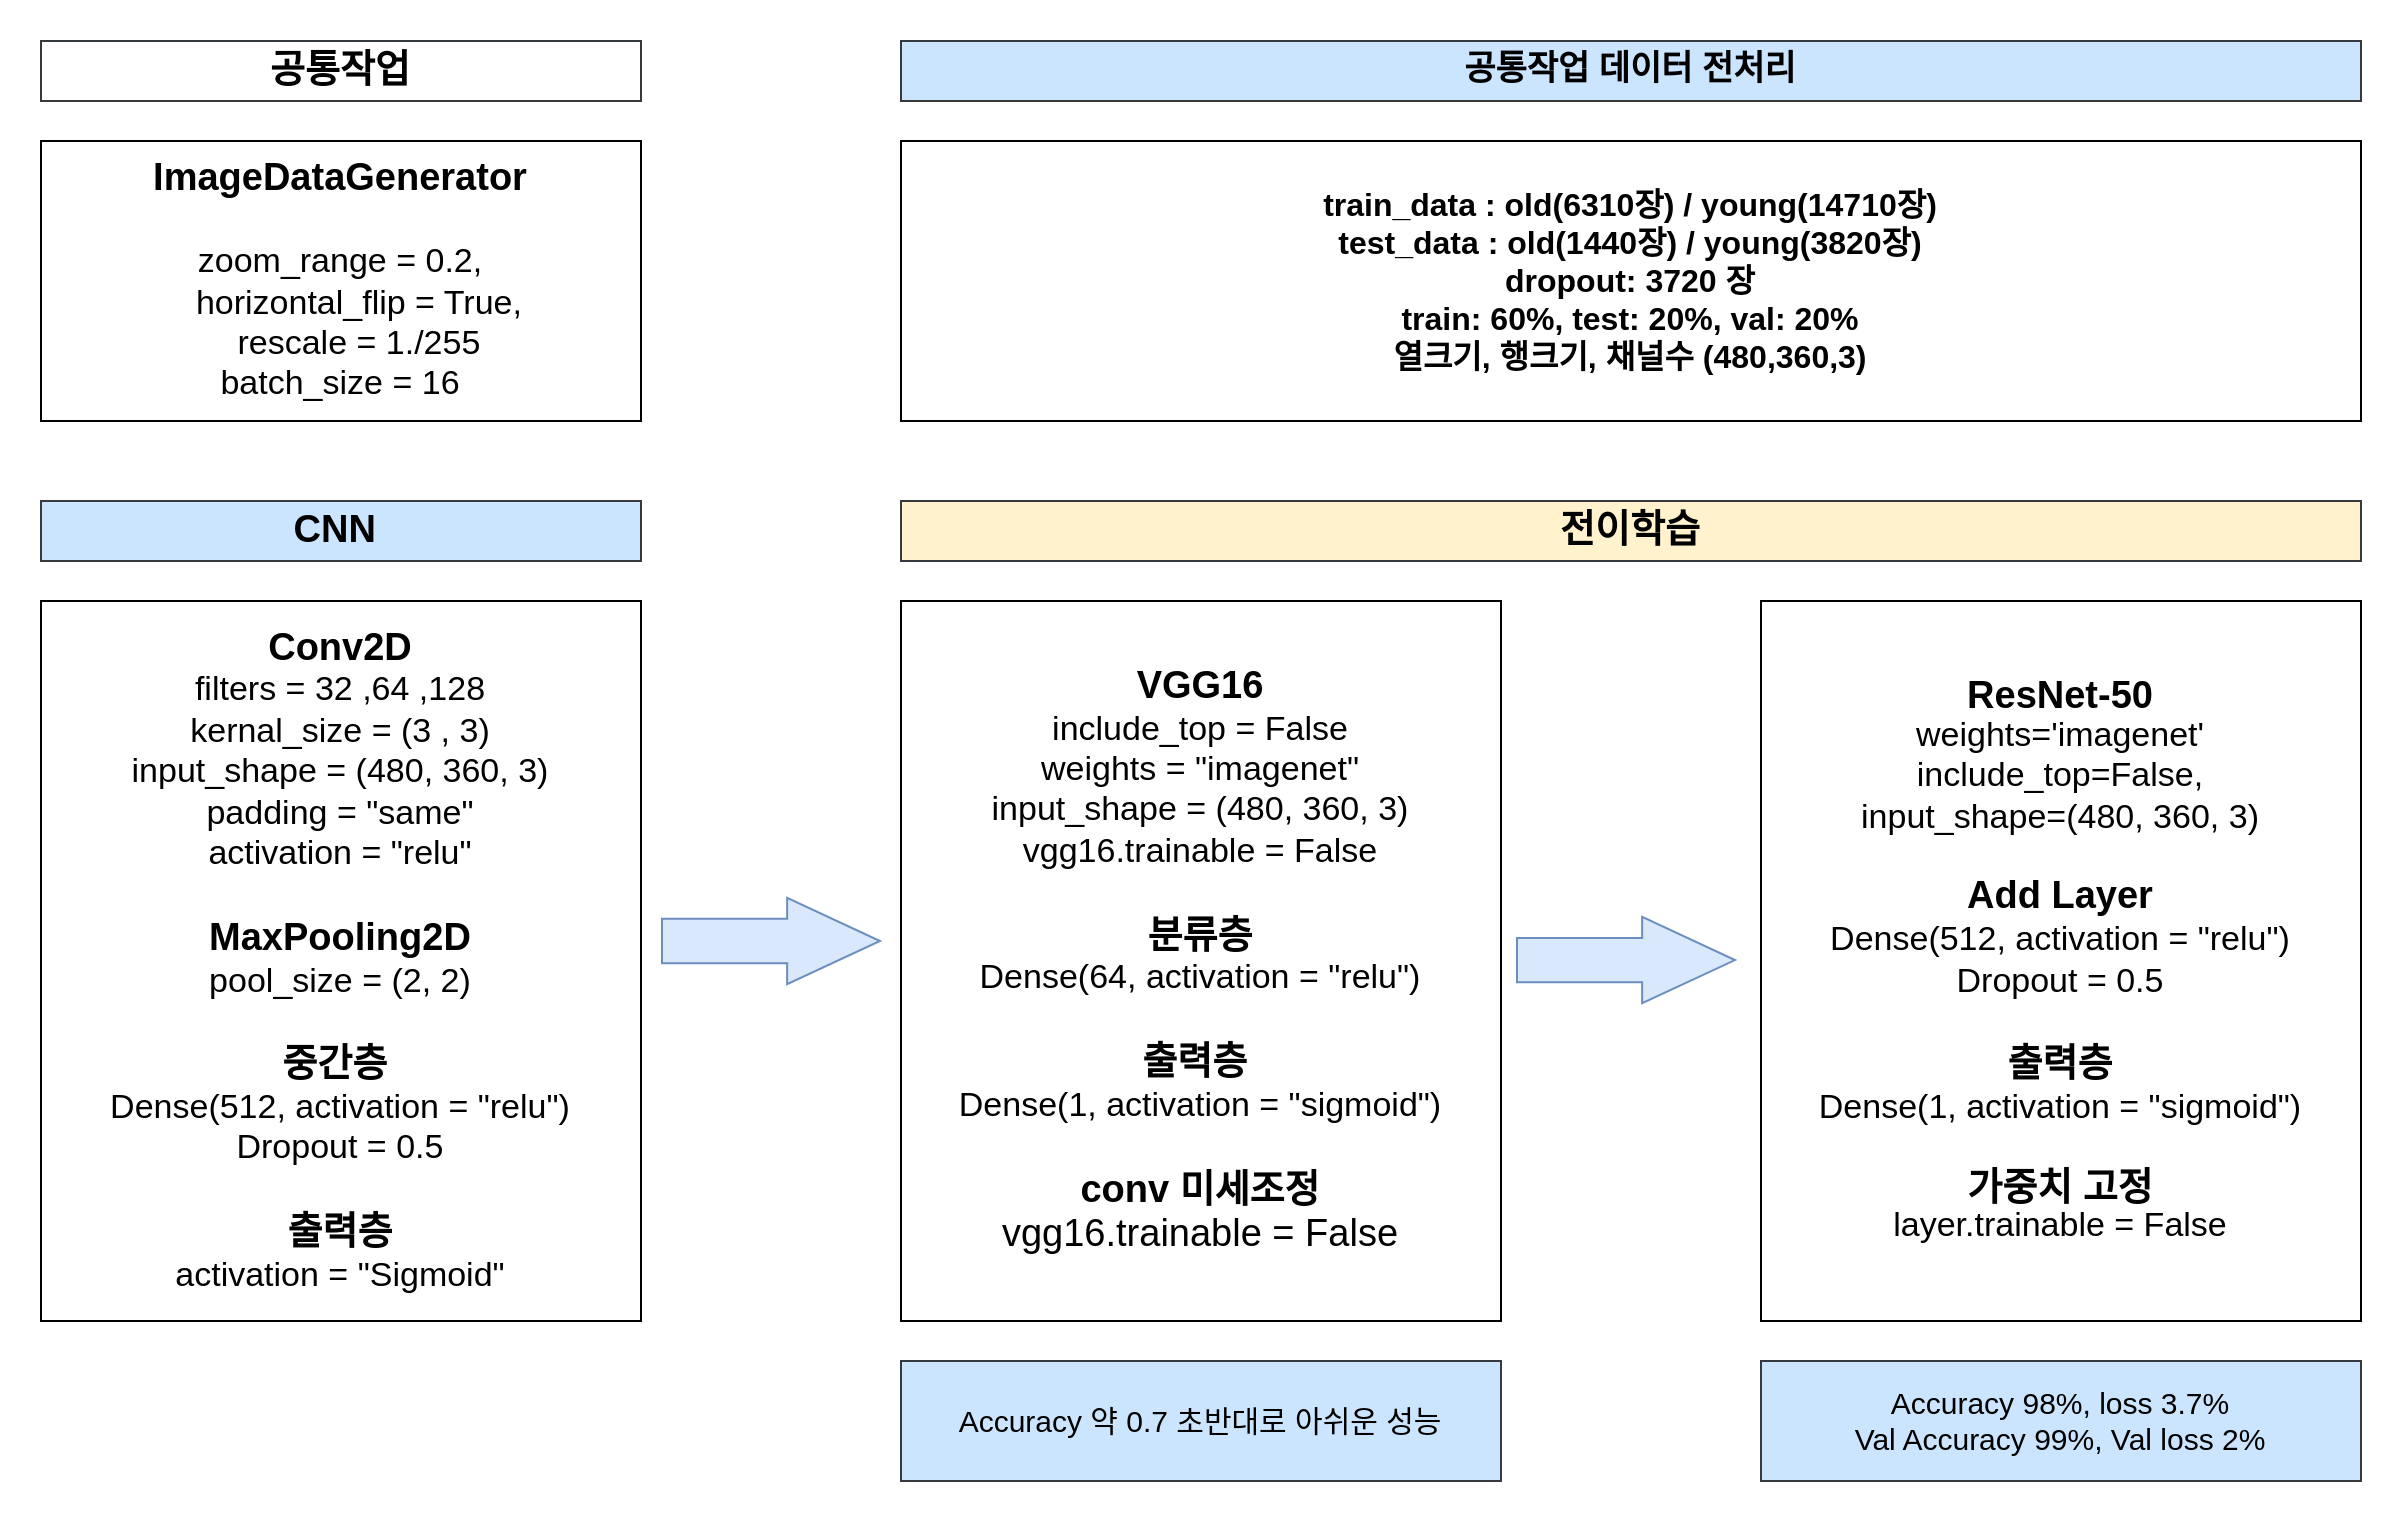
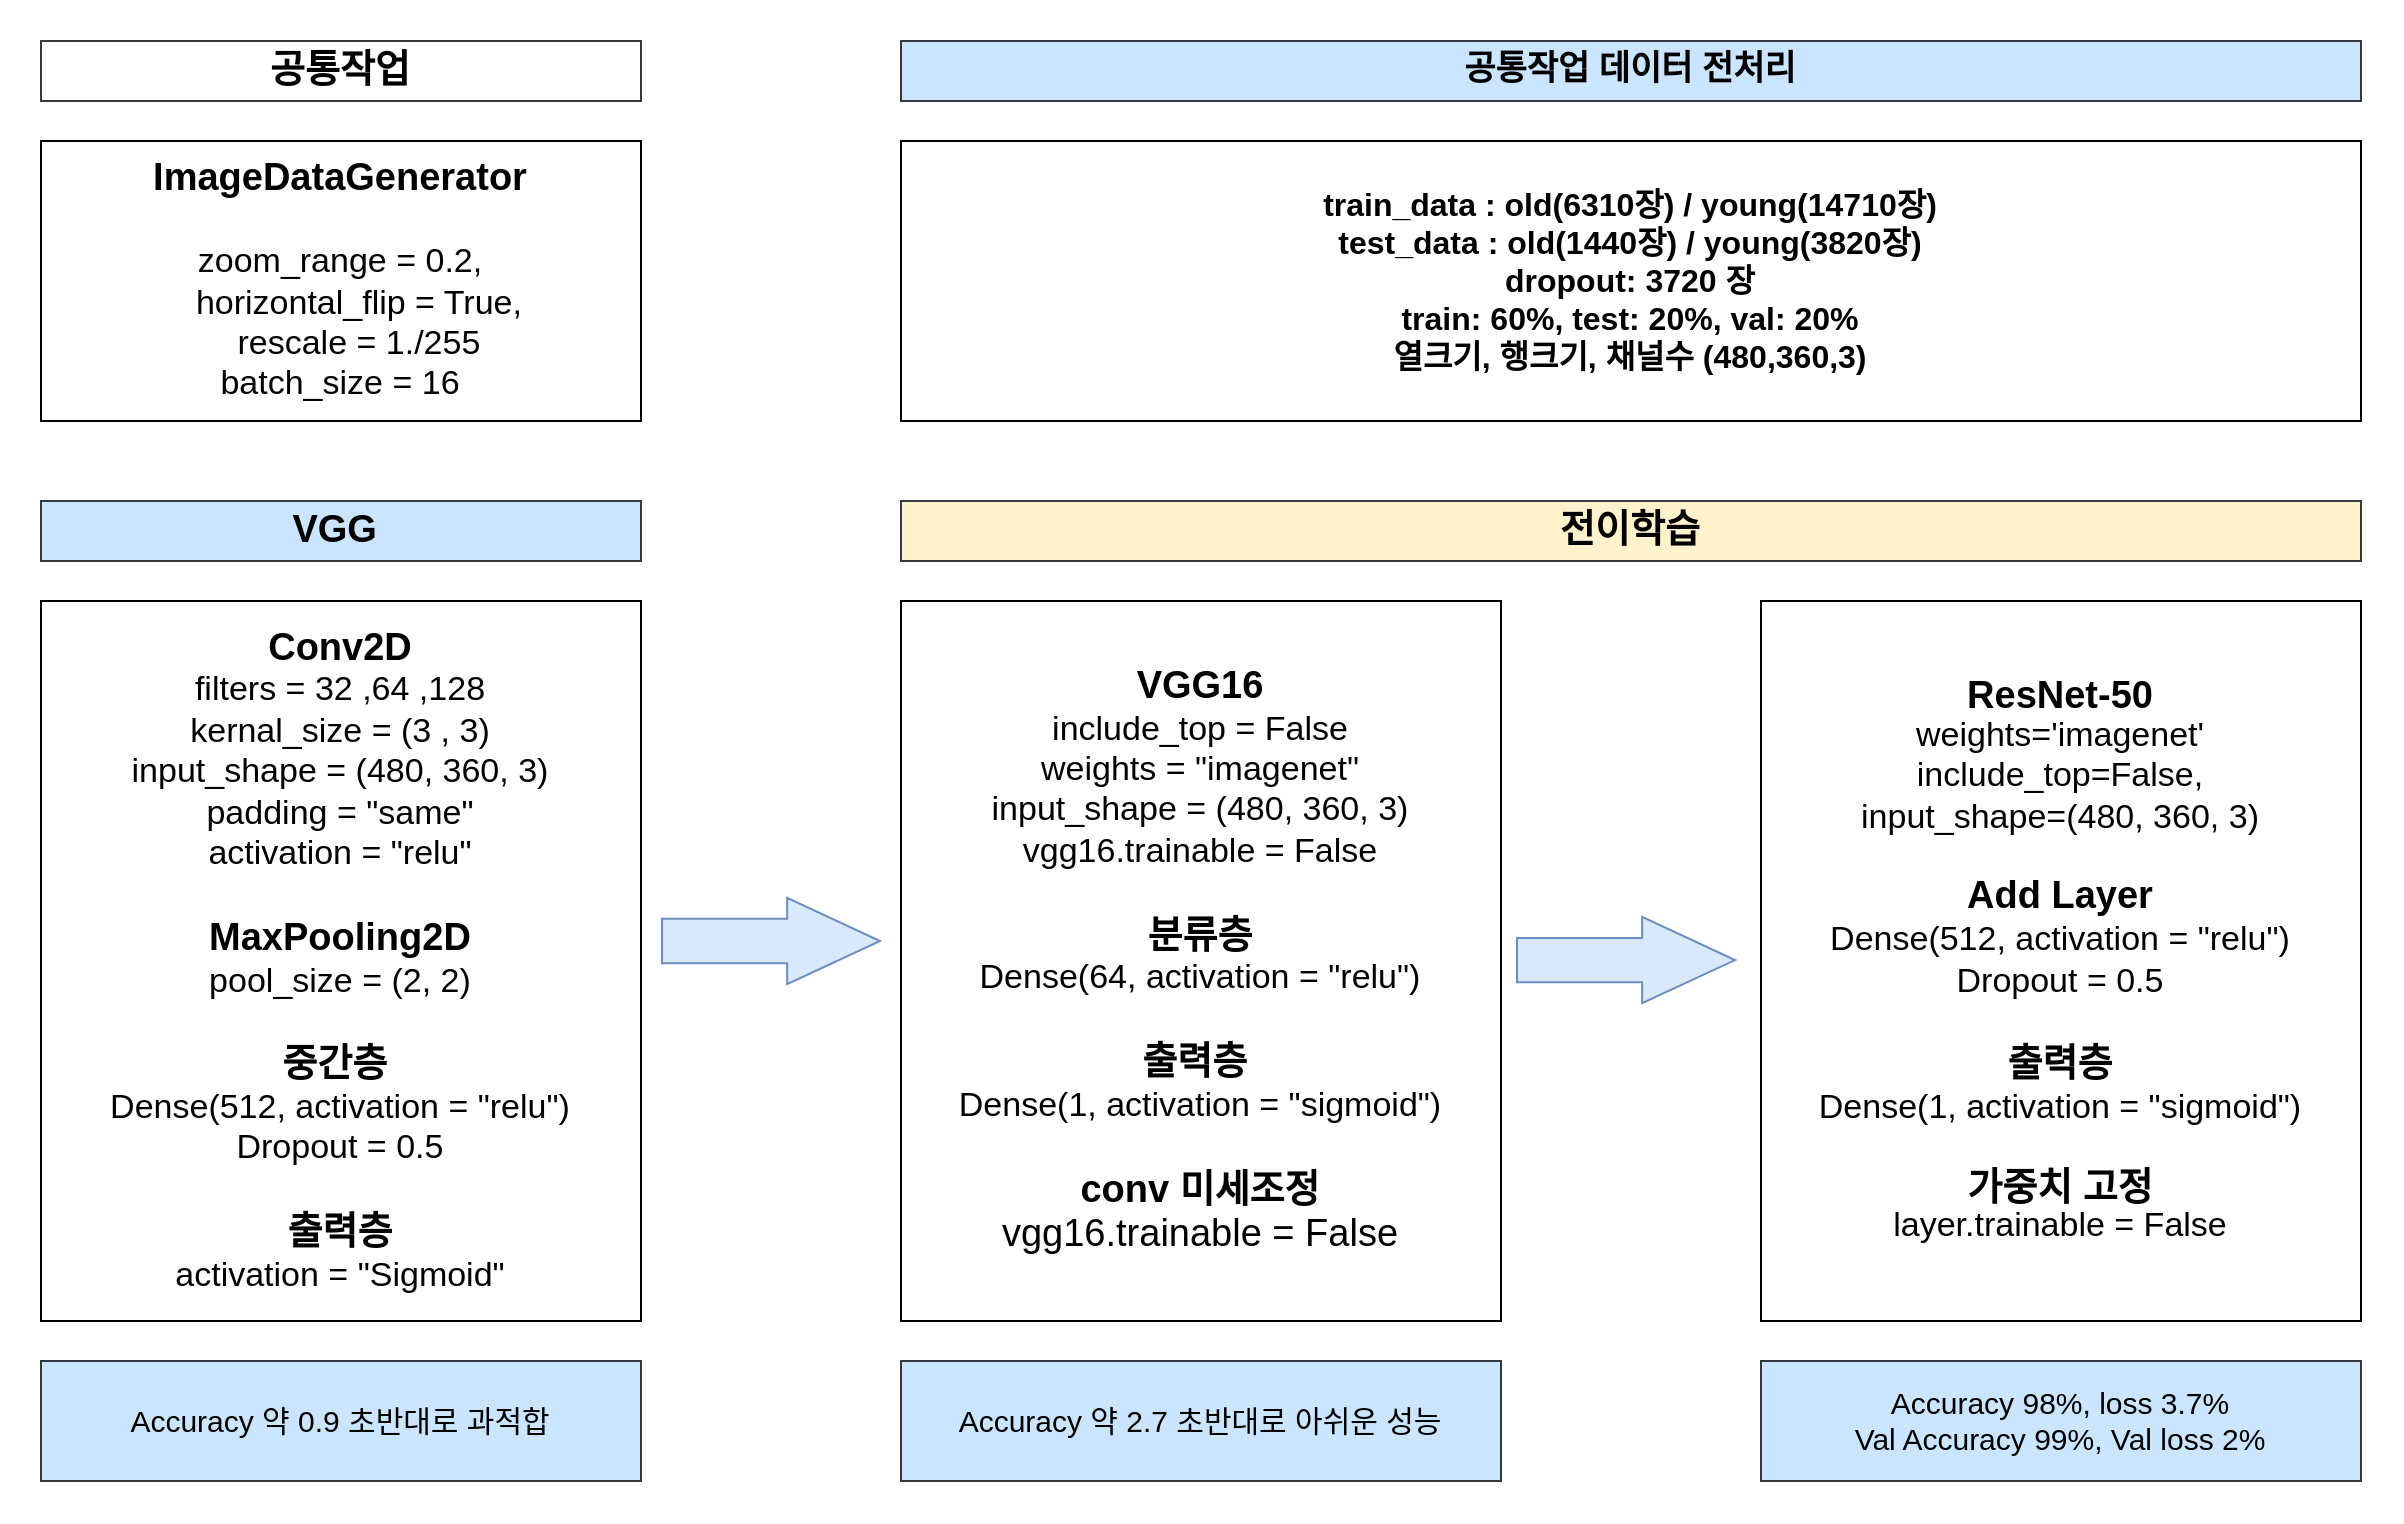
node "CNN": label "CNN" -> "VGG"
node "Accuracy 약 0.9 초반대로 과적합": added
node "Accuracy 약 0.7 초반대로 아쉬운 성능": label "Accuracy 약 0.7 초반대로 아쉬운 성능" -> "Accuracy 약 2.7 초반대로 아쉬운 성능"
